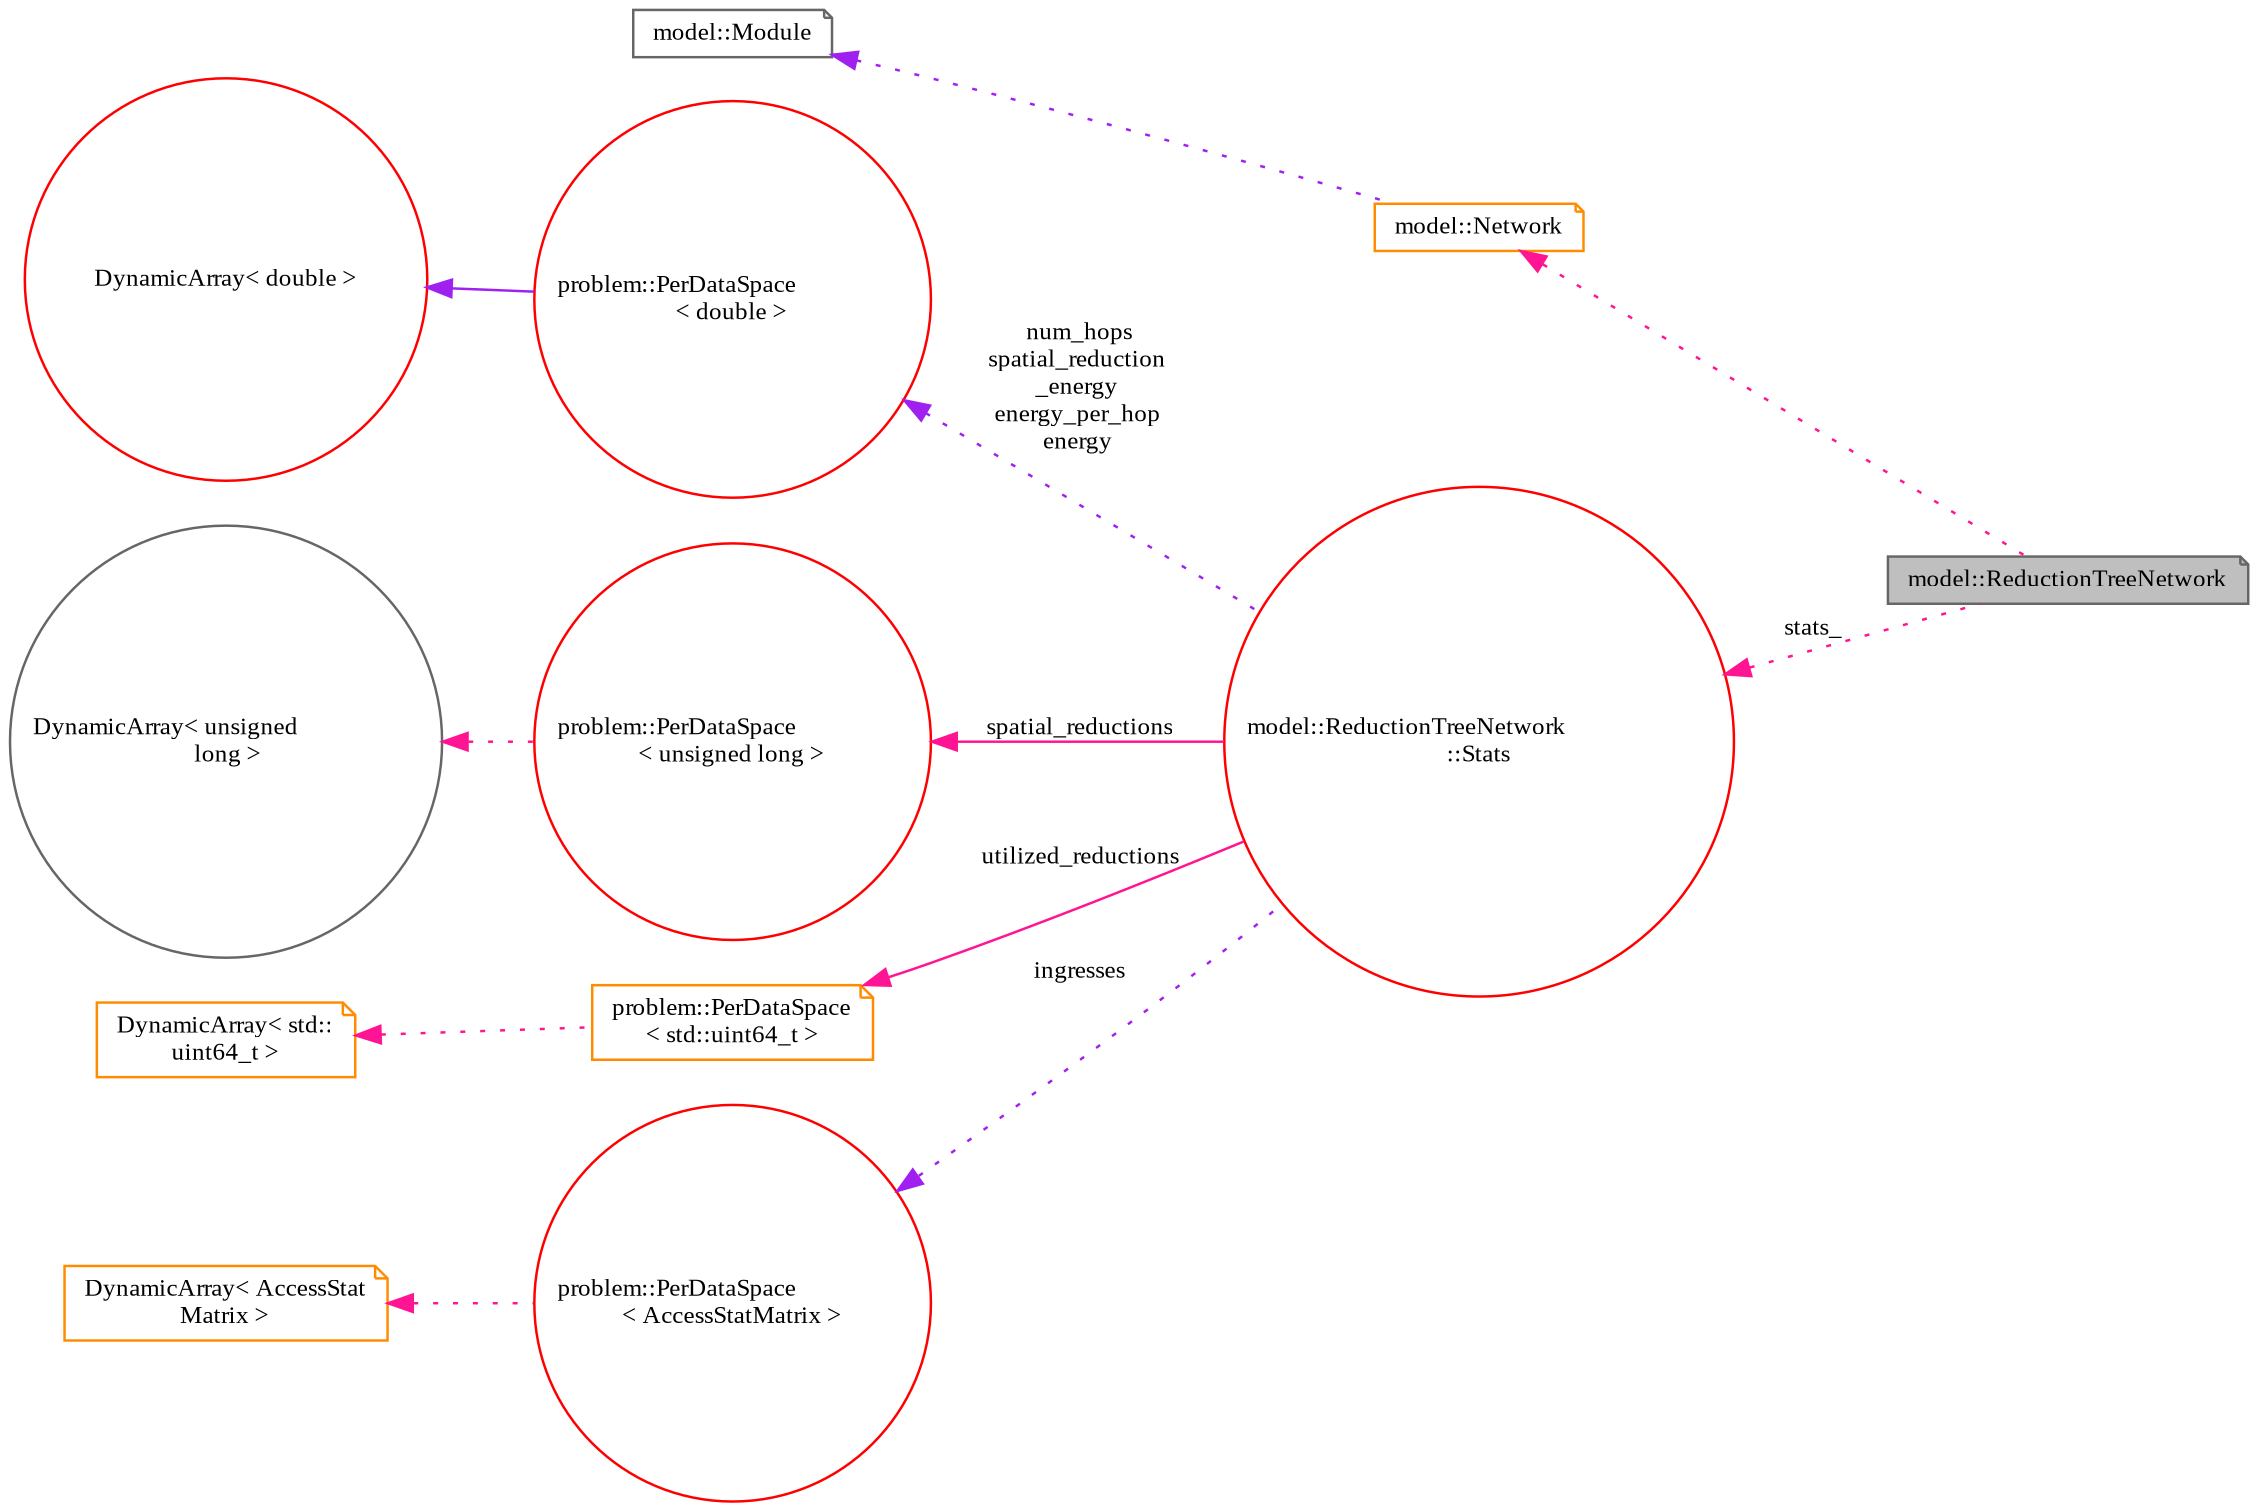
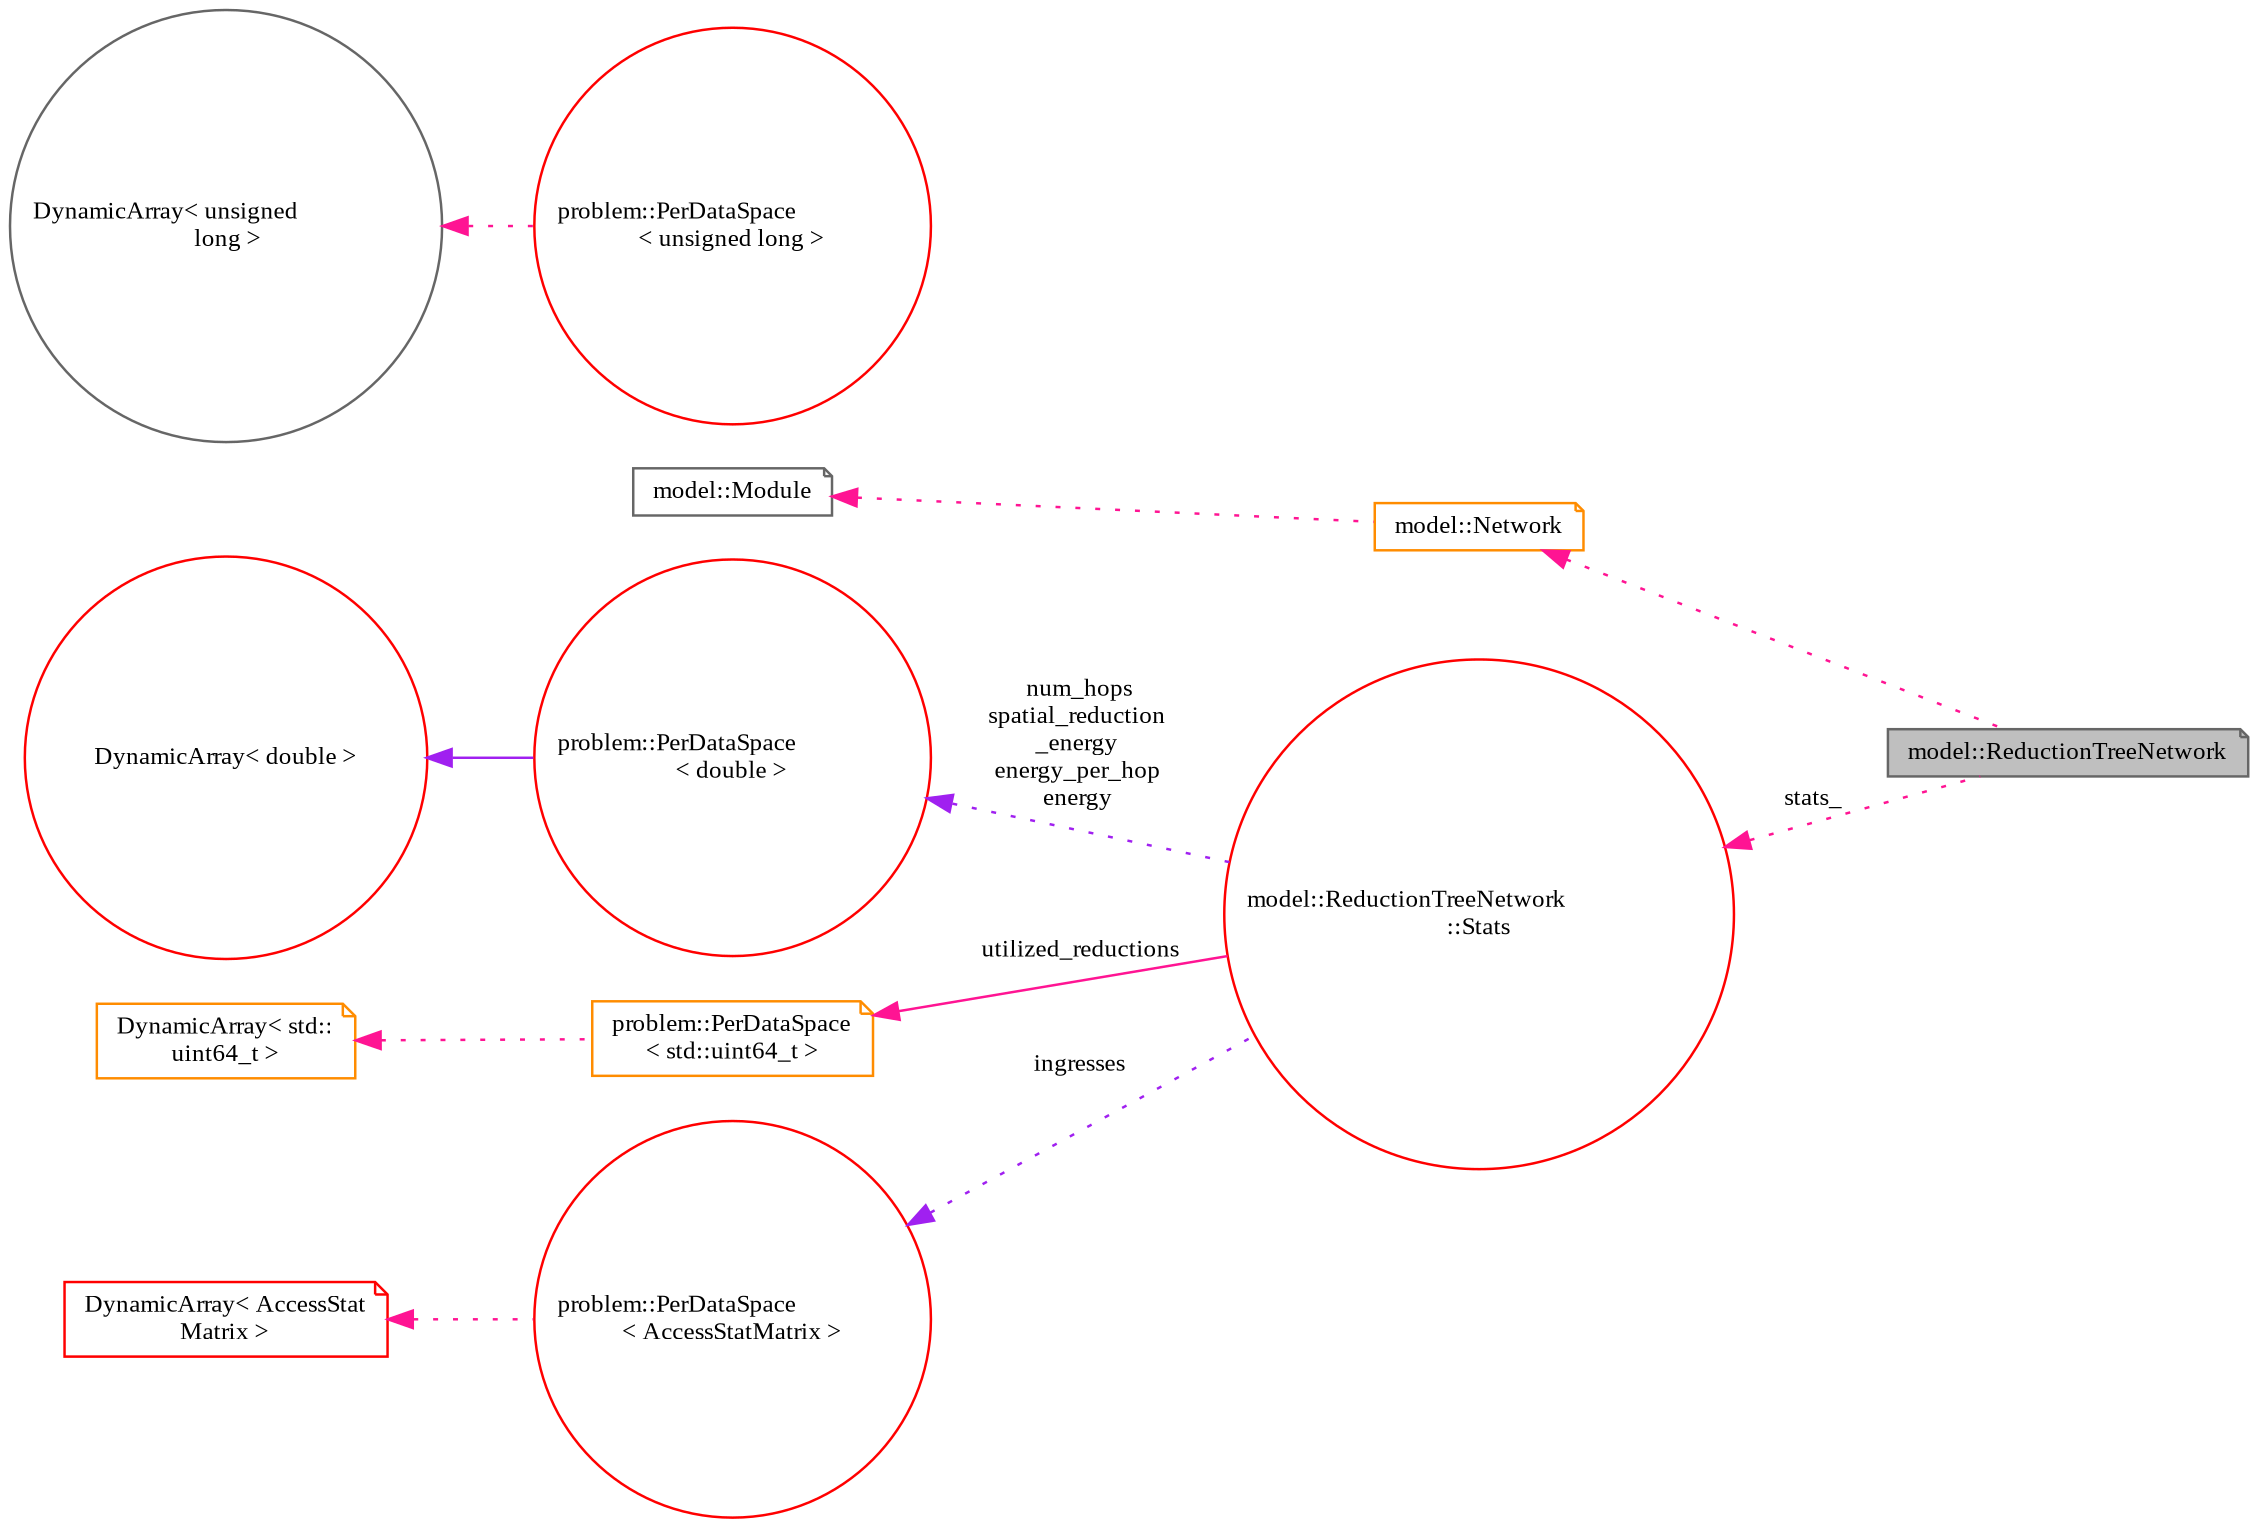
edge "model::Network" -> "model::Module": color purple -> deeppink
edge "model::ReductionTreeNetwork ::Stats" -> "problem::PerDataSpace < unsigned long >": removed, label "spatial_reductions"
node "DynamicArray< AccessStat Matrix >": color darkorange -> red
